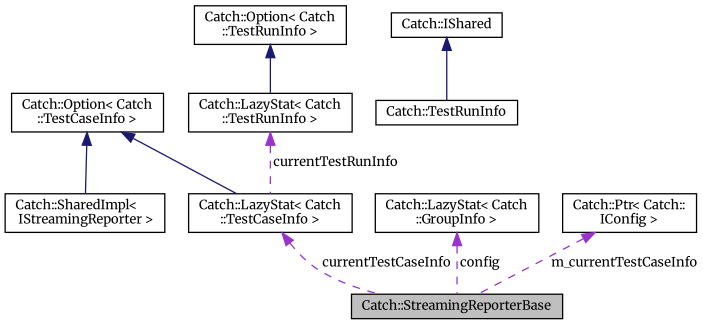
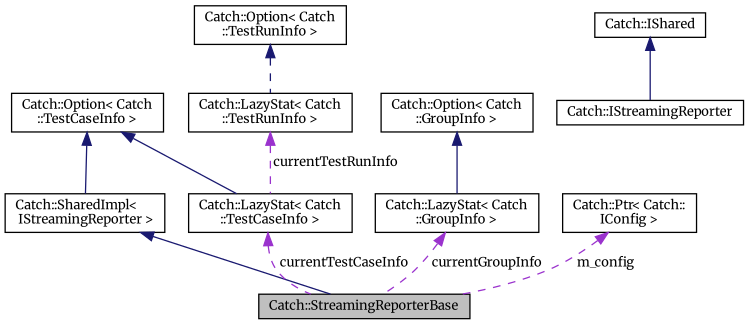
edge "Catch::LazyStat< Catch ::TestRunInfo >" -> "Catch::Option< Catch ::TestRunInfo >": style solid -> dashed
node "Catch::TestRunInfo": label "Catch::TestRunInfo" -> "Catch::IStreamingReporter"
node "Catch::Option< Catch ::GroupInfo >": added
edge "Catch::StreamingReporterBase" -> "Catch::LazyStat< Catch ::GroupInfo >": label " config" -> " currentGroupInfo"
edge "Catch::StreamingReporterBase" -> "Catch::Ptr< Catch:: IConfig >": label " m_currentTestCaseInfo" -> " m_config"
edge "Catch::StreamingReporterBase" -> "Catch::SharedImpl< IStreamingReporter >": added
